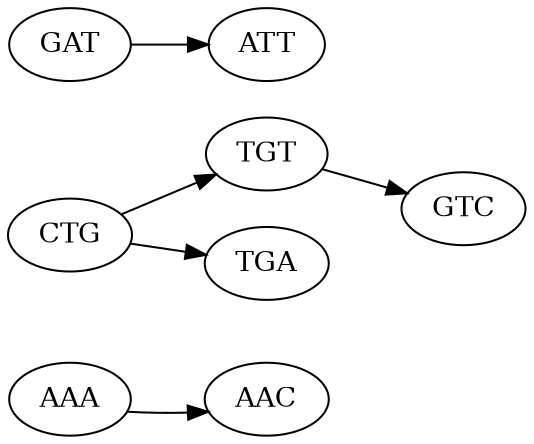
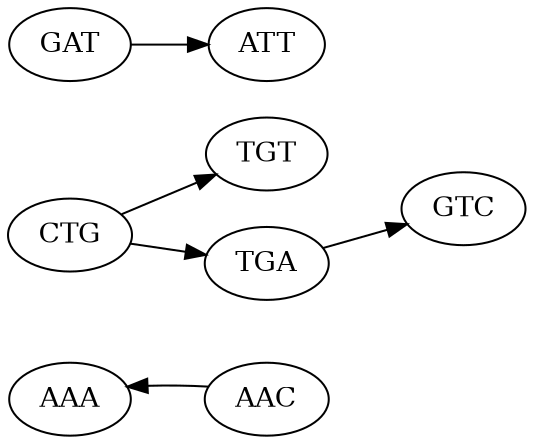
edge "TGT" -> "GTC": now "TGA" -> "GTC"
edge "AAA" -> "AAC": reversed
